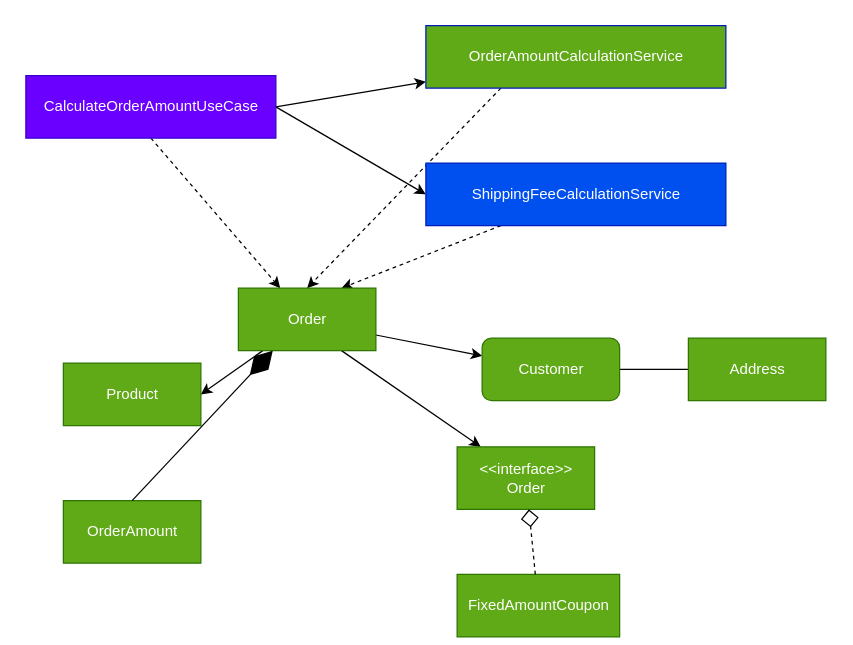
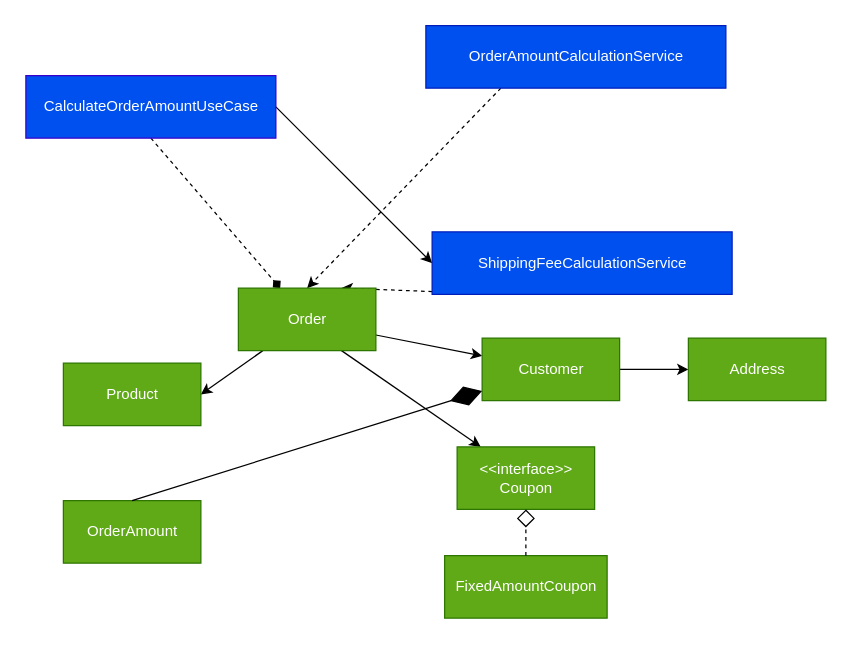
node "OrderAmountCalculationService": fillcolor #60a917 -> #0050ef
edge "CalculateOrderAmountUseCase" -> "OrderAmountCalculationService": removed
node "CalculateOrderAmountUseCase": fillcolor #6a00ff -> #0050ef
node "ShippingFeeCalculationService": moved (576, 194) -> (582, 263)
edge "CalculateOrderAmountUseCase" -> "Order": arrowhead classic -> diamond
node "Customer": shape rounded rectangle -> rectangle
edge "Customer" -- "Address": arrowhead none -> classic
edge "OrderAmount" -> "Order": now "OrderAmount" -> "Customer"
node "<<interface>> Order": label "<<interface>> Order" -> "<<interface>> Coupon"
node "FixedAmountCoupon": moved (538, 606) -> (526, 587)
